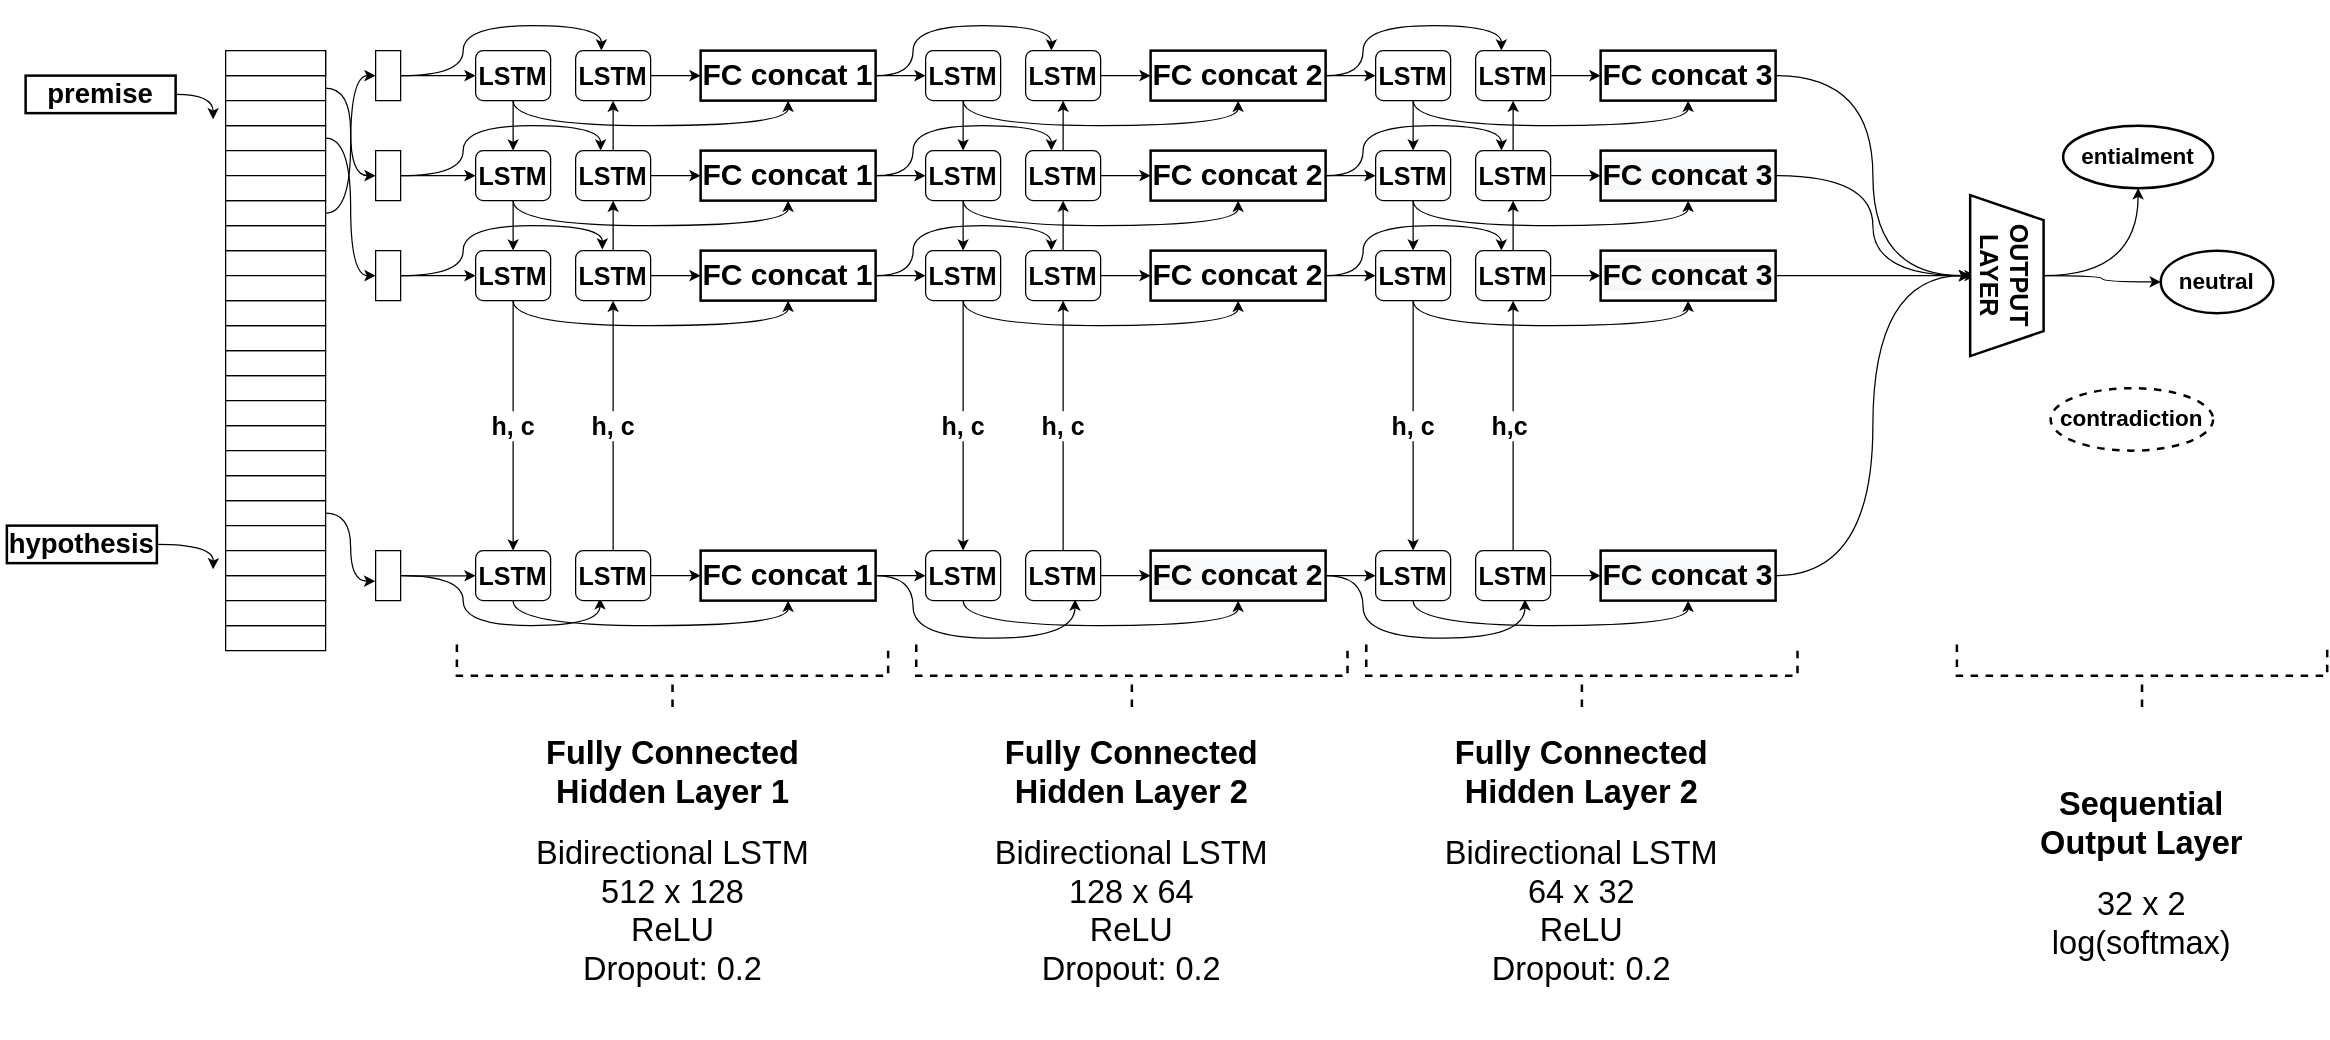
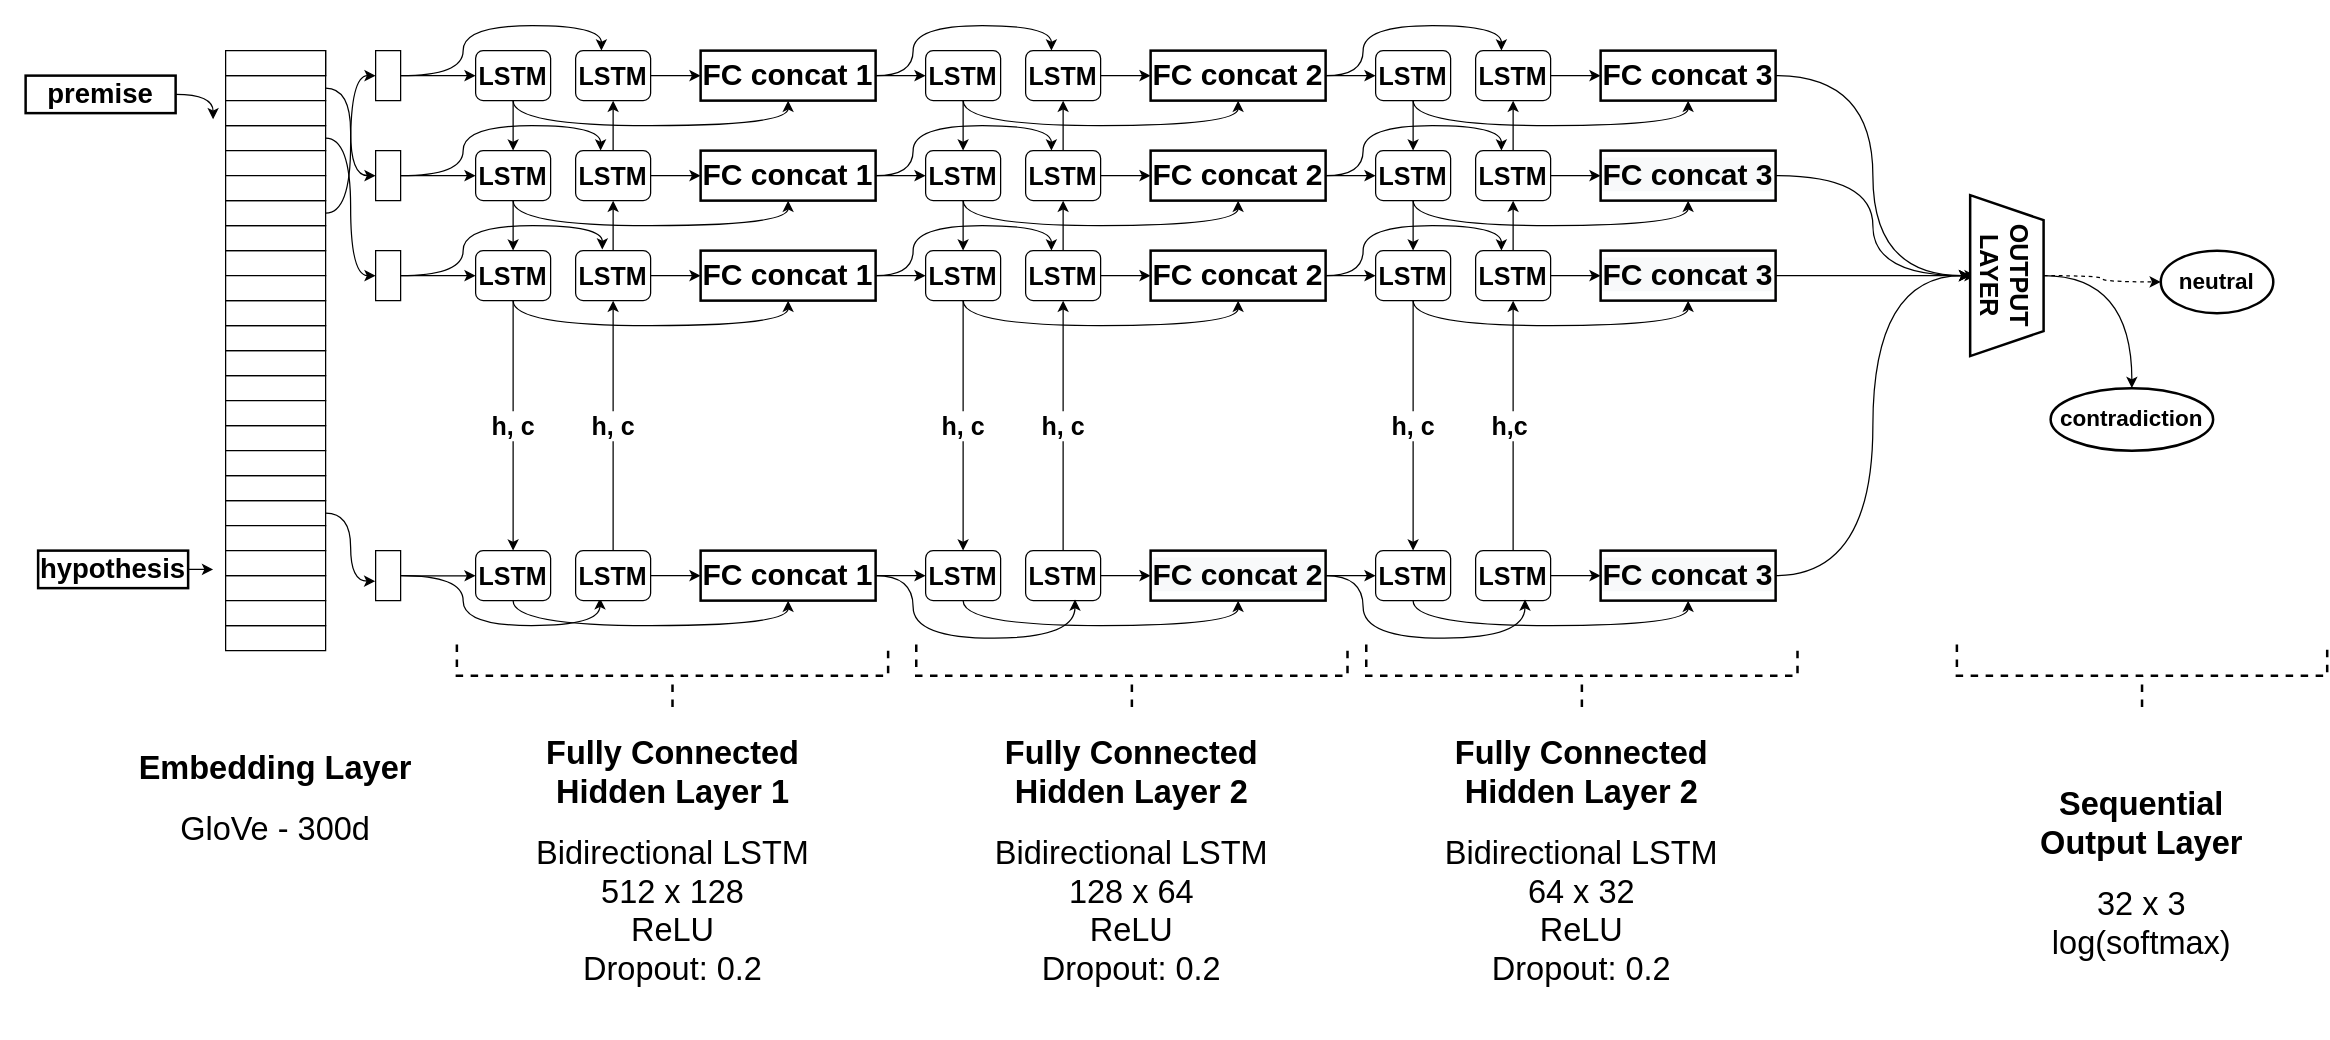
node "entialment": removed
edge "OUTPUT LAYER" -> "entialment": removed
edge "OUTPUT LAYER" -> "neutral": style solid -> dashed
edge "OUTPUT LAYER" -> "contradiction": added
node "contradiction": style dashed -> solid
node "hypothesis": moved (82, 544) -> (113, 569)
node "Embedding Layer GloVe - 300d": added
node "Sequential Output Layer 32 x 2 log(softmax)": label "Sequential Output Layer 32 x 2 log(softmax)" -> "Sequential Output Layer 32 x 3 log(softmax)"
